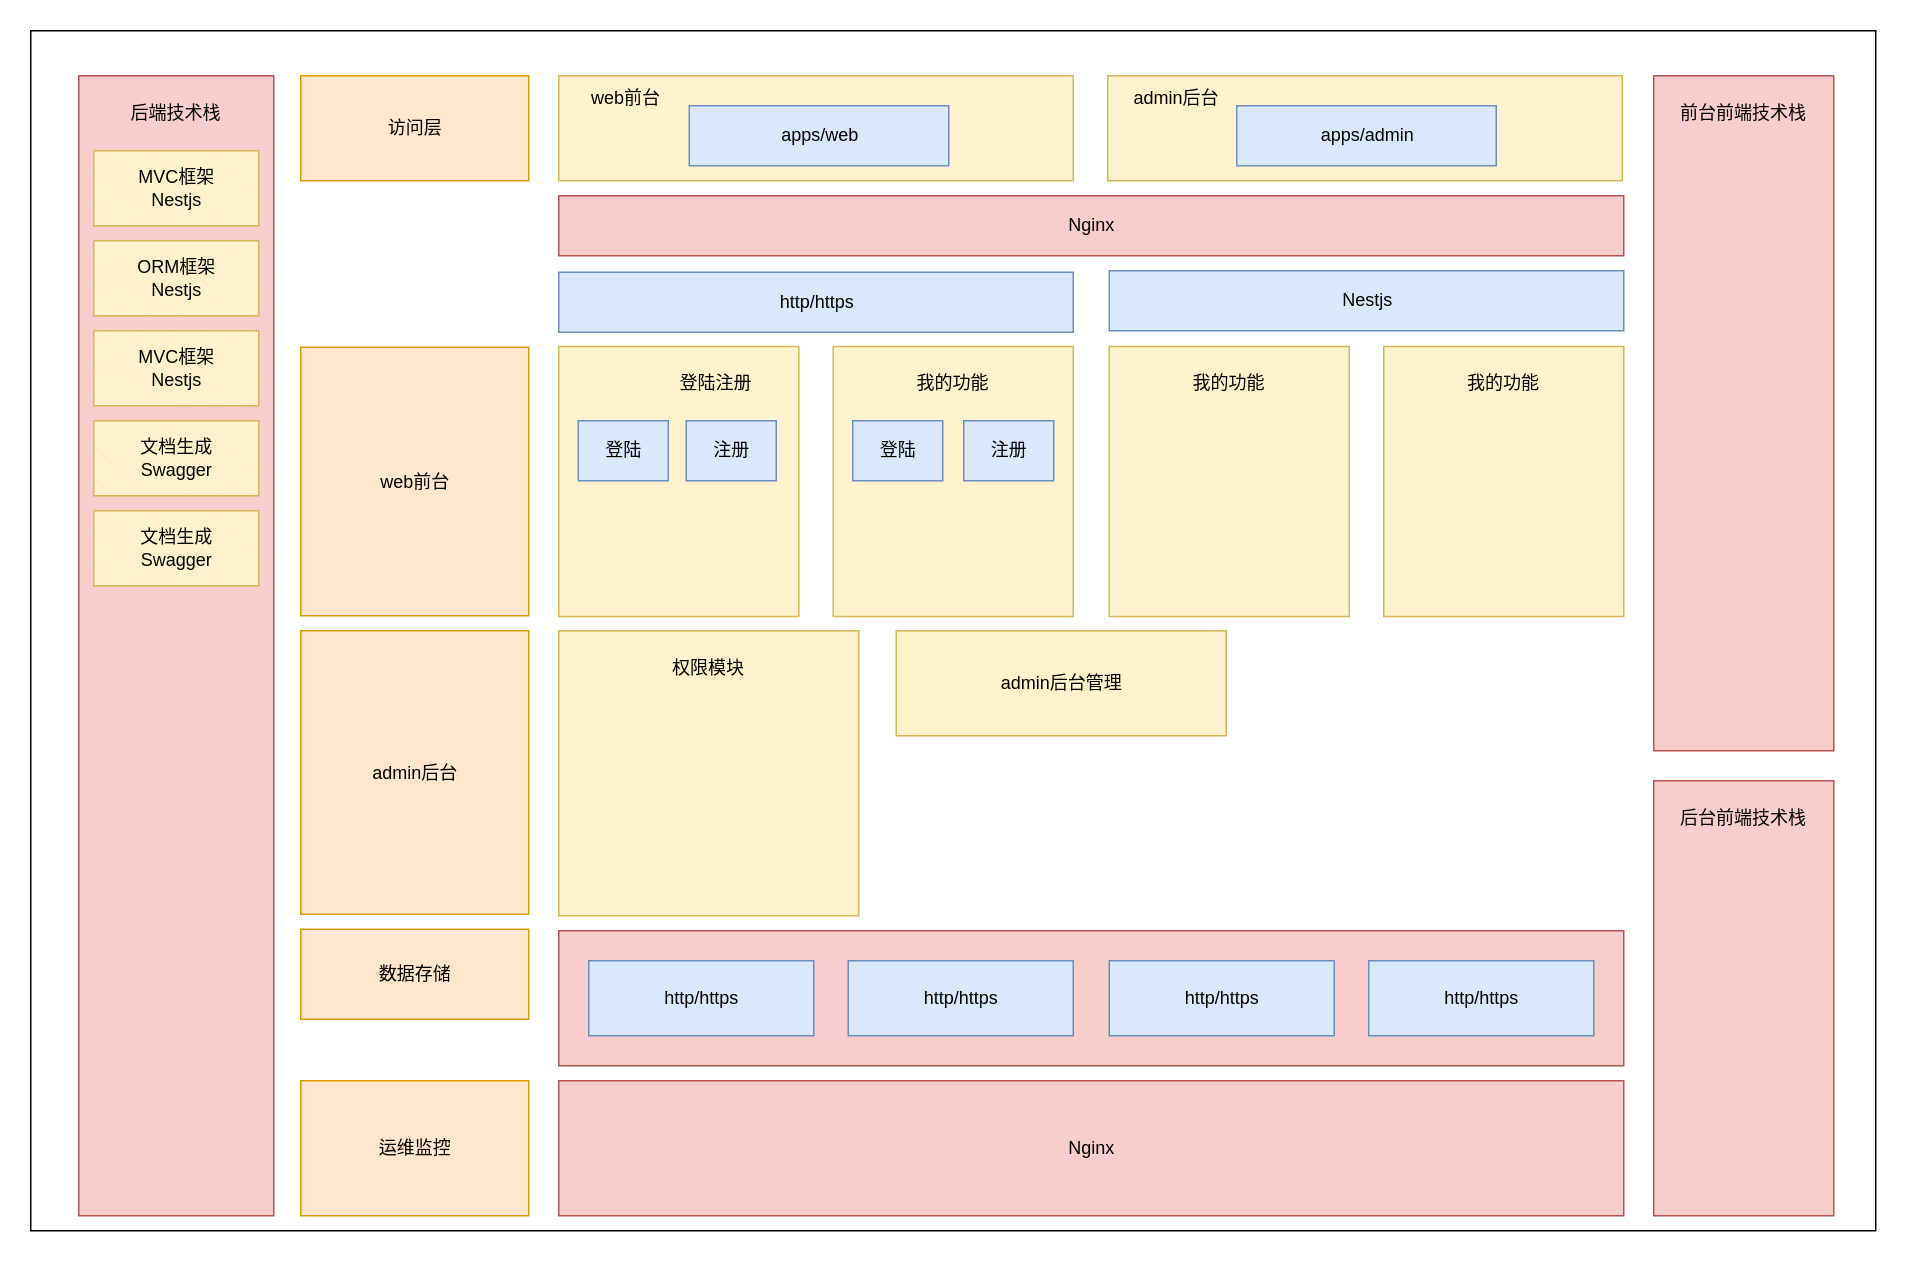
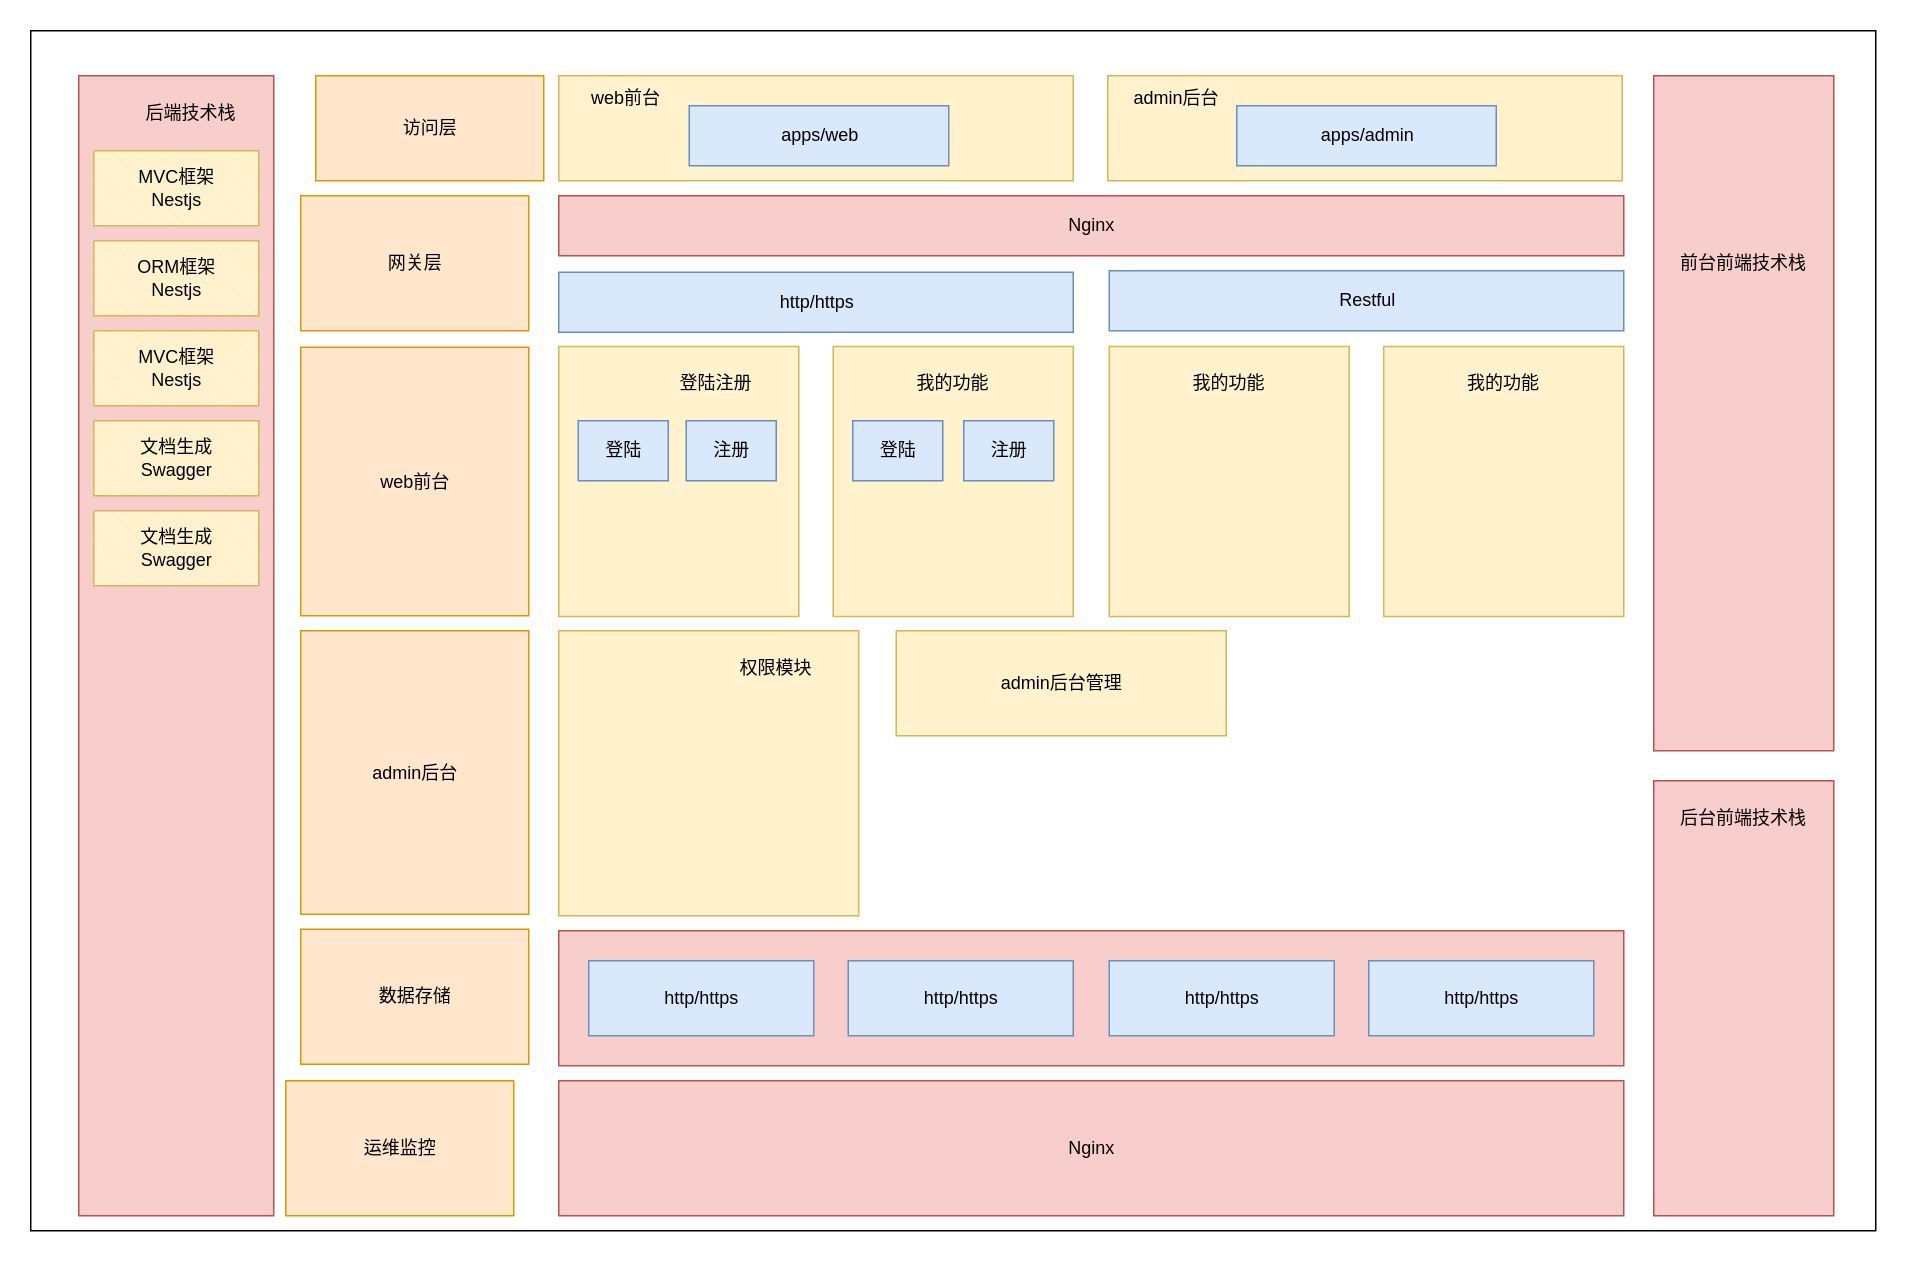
node "后端技术栈": moved (176, 113) -> (191, 113)
node "前台前端技术栈": moved (1744, 113) -> (1744, 263)
node "访问层": moved (415, 128) -> (430, 128)
node "网关层": added
node "Nestjs": label "Nestjs" -> "Restful"
node "权限模块": moved (709, 668) -> (776, 668)
node "数据存储": size 228x90 -> 228x135
node "运维监控": moved (415, 1148) -> (400, 1148)
